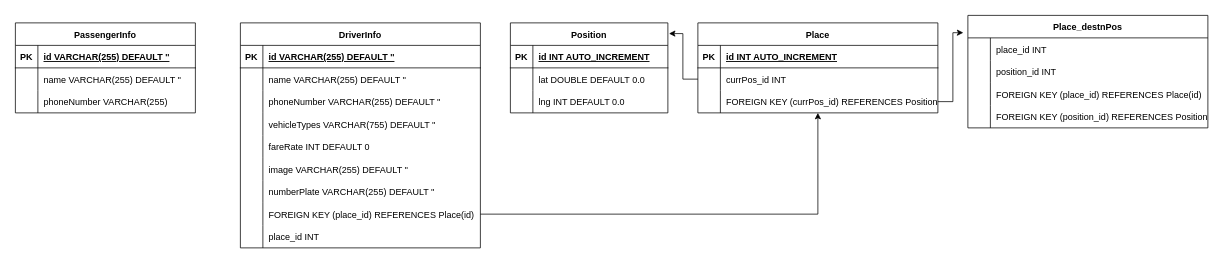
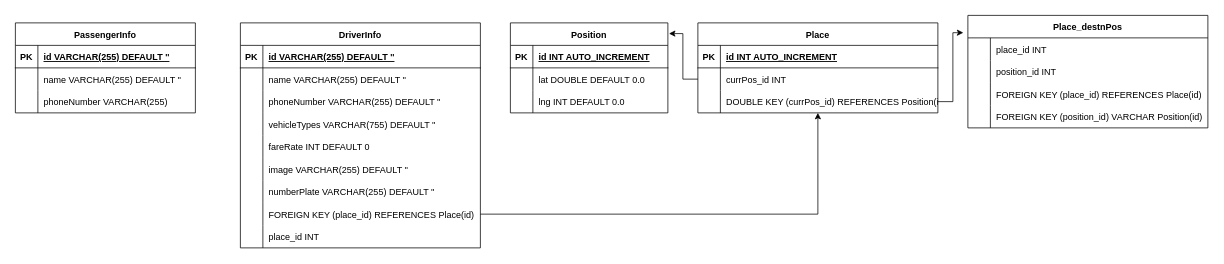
node "FOREIGN KEY (currPos_id) REFERENCES Position(id)": label "FOREIGN KEY (currPos_id) REFERENCES Position(id)" -> "DOUBLE KEY (currPos_id) REFERENCES Position(id)"
node "FOREIGN KEY (position_id) REFERENCES Position(id)": label "FOREIGN KEY (position_id) REFERENCES Position(id)" -> "FOREIGN KEY (position_id) VARCHAR Position(id)"
